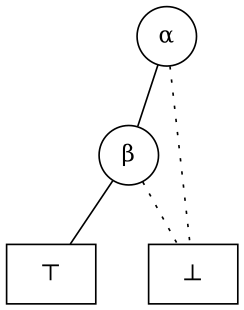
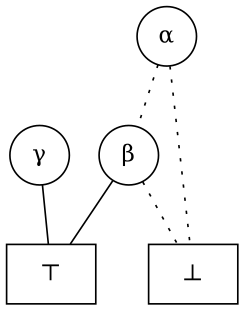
edge "α" -- "β": style solid -> dotted
node "γ": added
